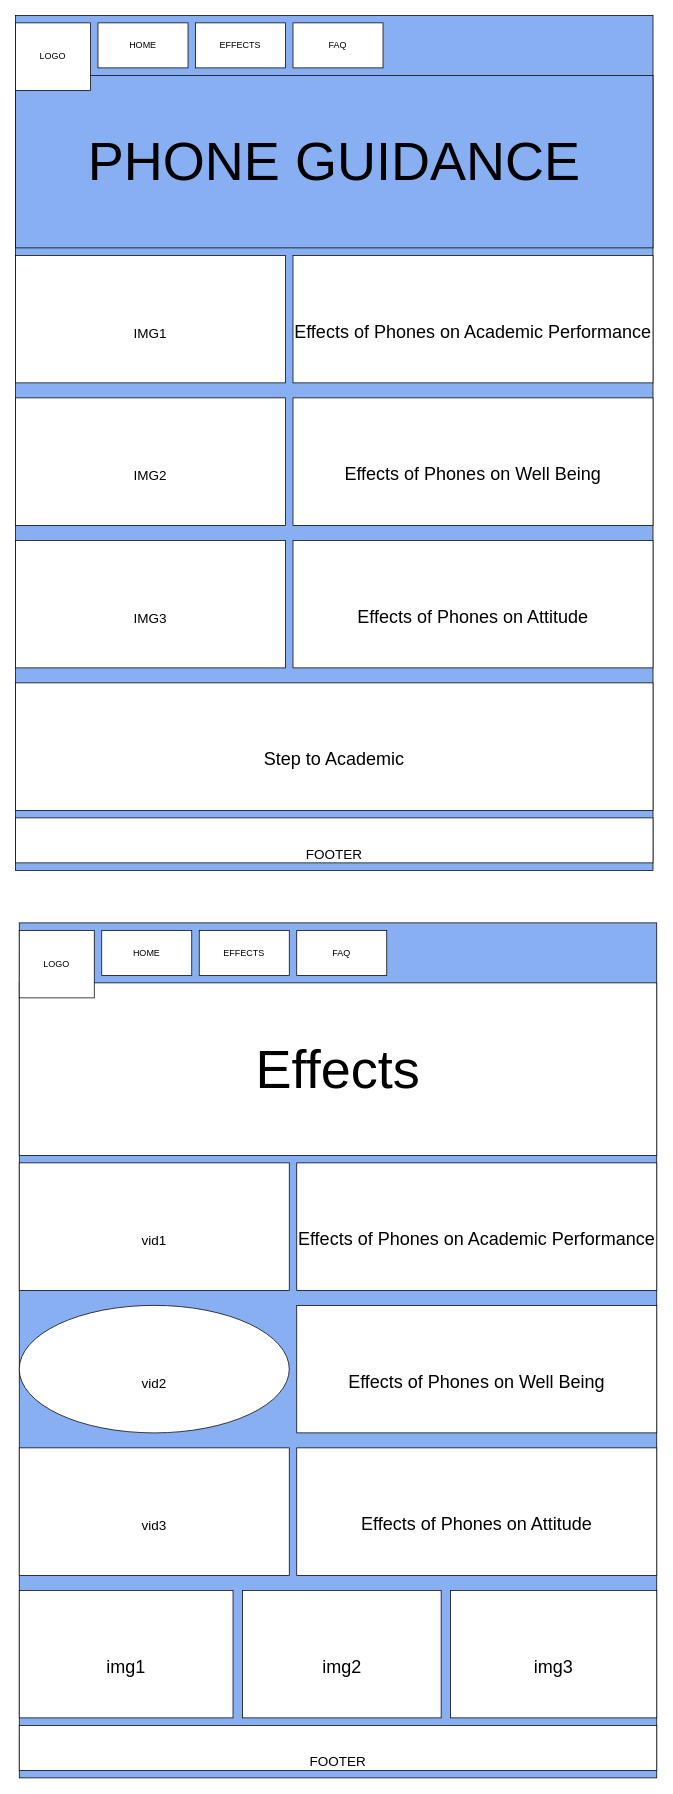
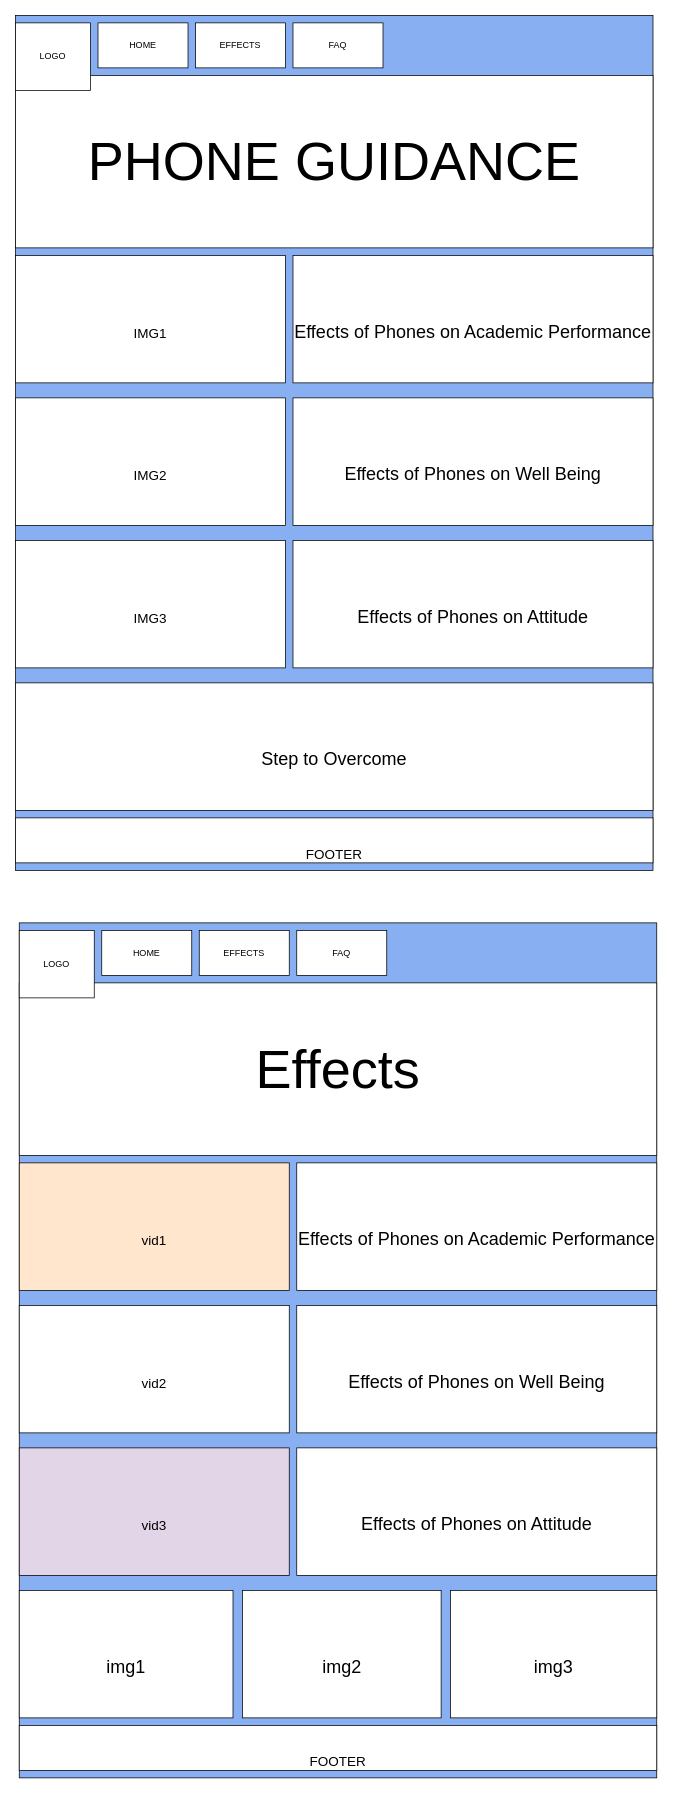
node "PHONE GUIDANCE": fillcolor #88aff2 -> #ffffff
node "Step to Academic": label "Step to Academic" -> "Step to Overcome"
node "vid1": fillcolor #ffffff -> #ffe6cc
node "vid2": shape ellipse -> rectangle
node "vid3": fillcolor #ffffff -> #e1d5e7
